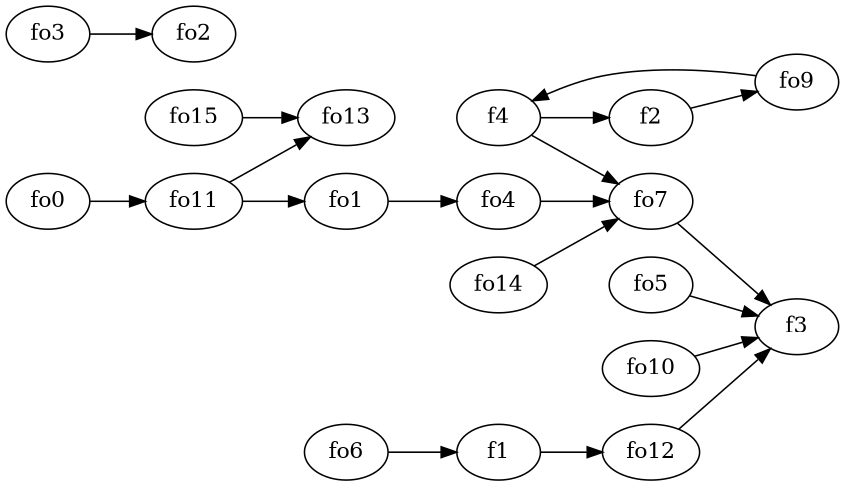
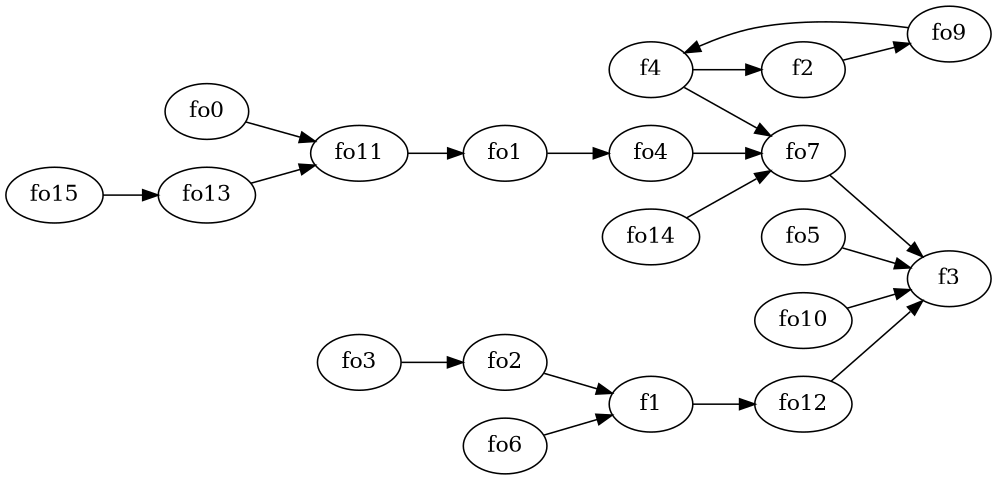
edge "fo11" -> "fo13": reversed
edge "fo2" -> "f1": added
